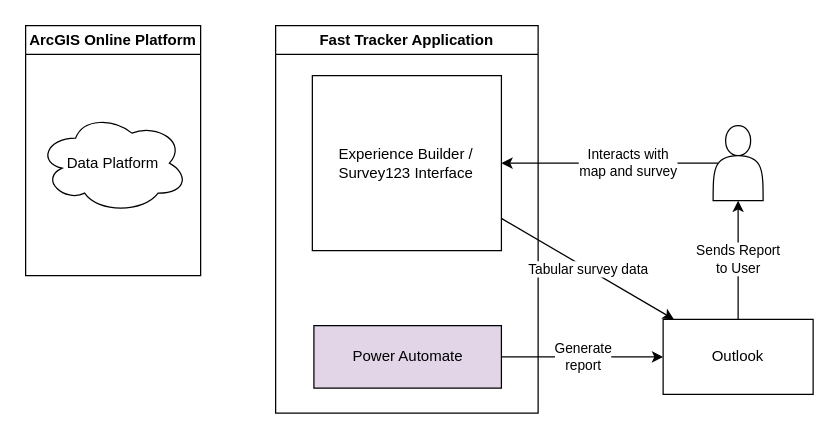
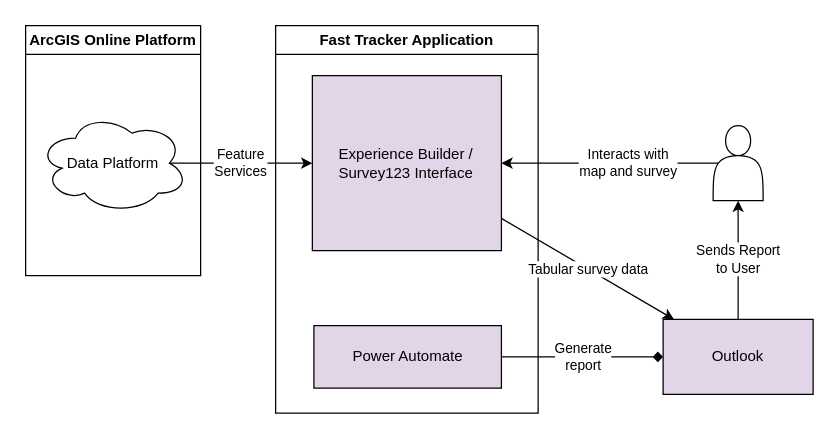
edge "Data Platform" -> "Experience Builder / Survey123 Interface": added, label "Feature Services"
node "Experience Builder / Survey123 Interface": fillcolor #ffffff -> #e1d5e7
edge "Power Automate" -> "Outlook": arrowhead classic -> diamond
node "Outlook": fillcolor #ffffff -> #e1d5e7
